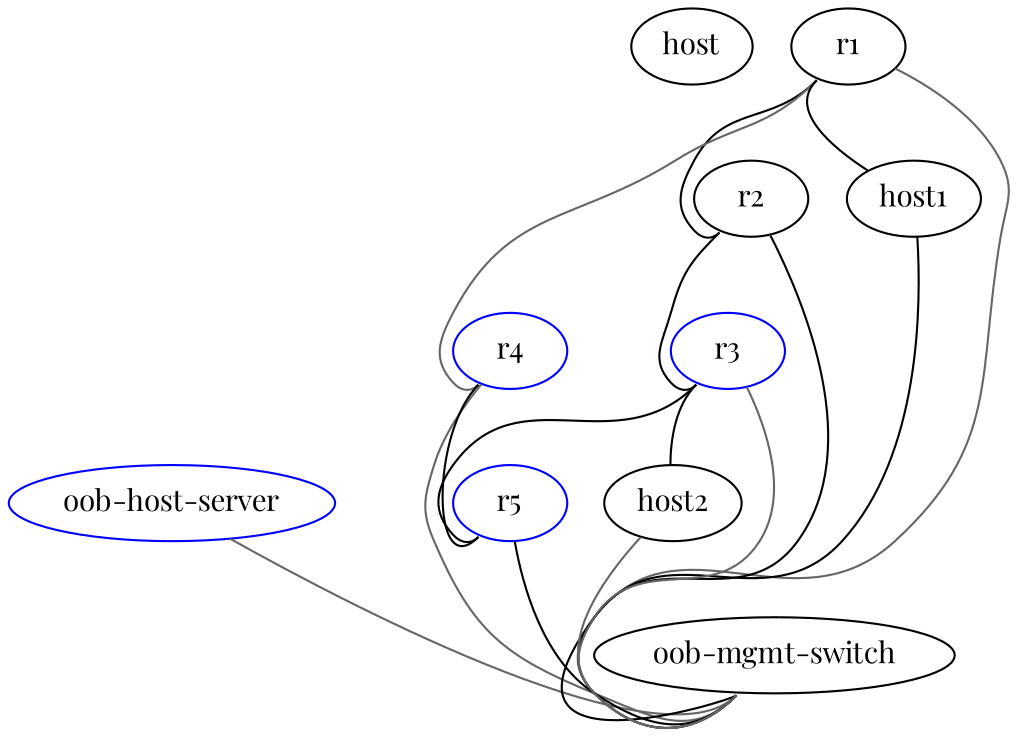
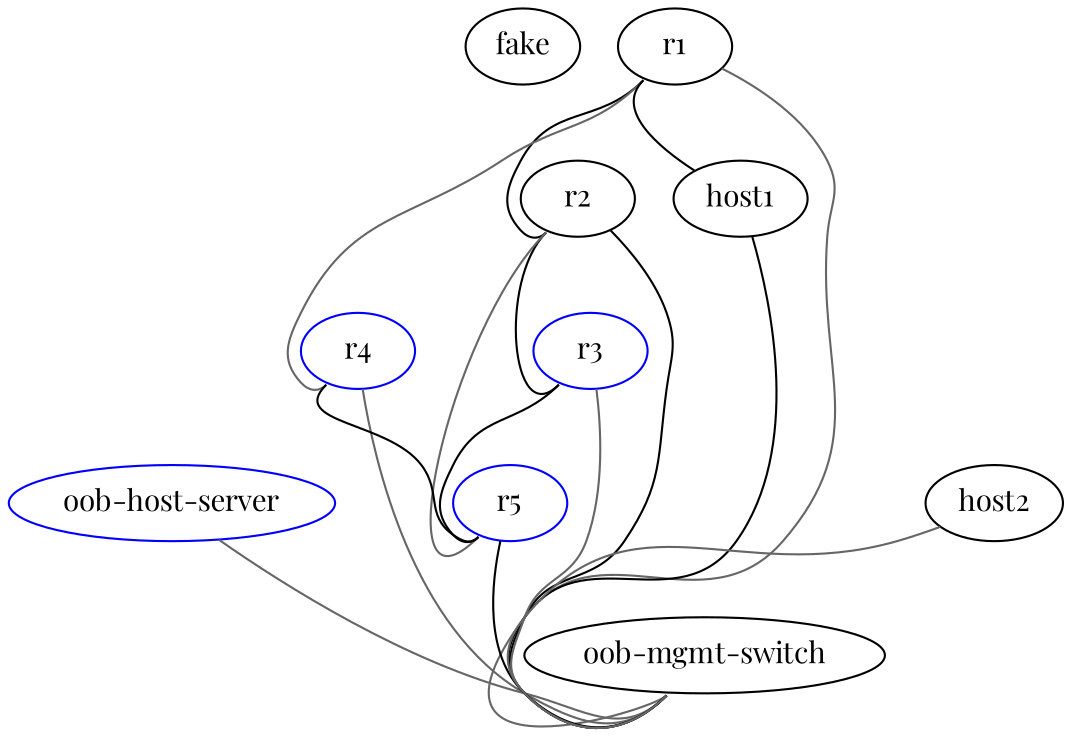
node "host": label "host" -> "fake"
edge "r2" -- "r5": added
edge "r3" -- "host2": removed
